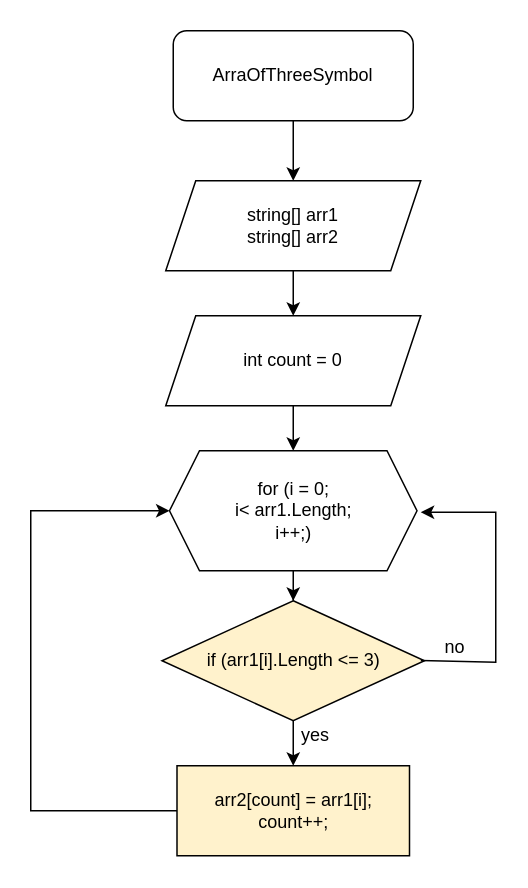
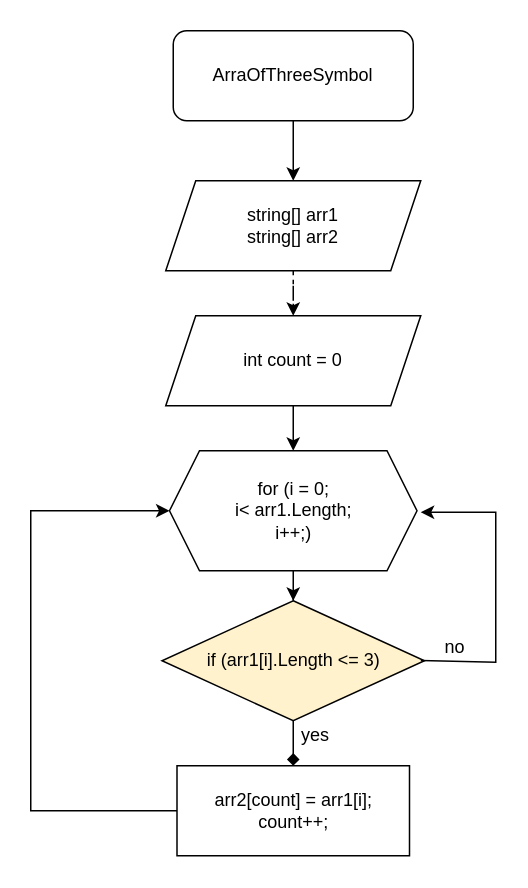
edge "string[] arr1 string[] arr2" -> "int count = 0": style solid -> dashed
edge "if (arr1[i].Length <= 3)" -> "arr2[count] = arr1[i]; count++;": arrowhead classic -> diamond
node "arr2[count] = arr1[i]; count++;": fillcolor #fff2cc -> #ffffff
